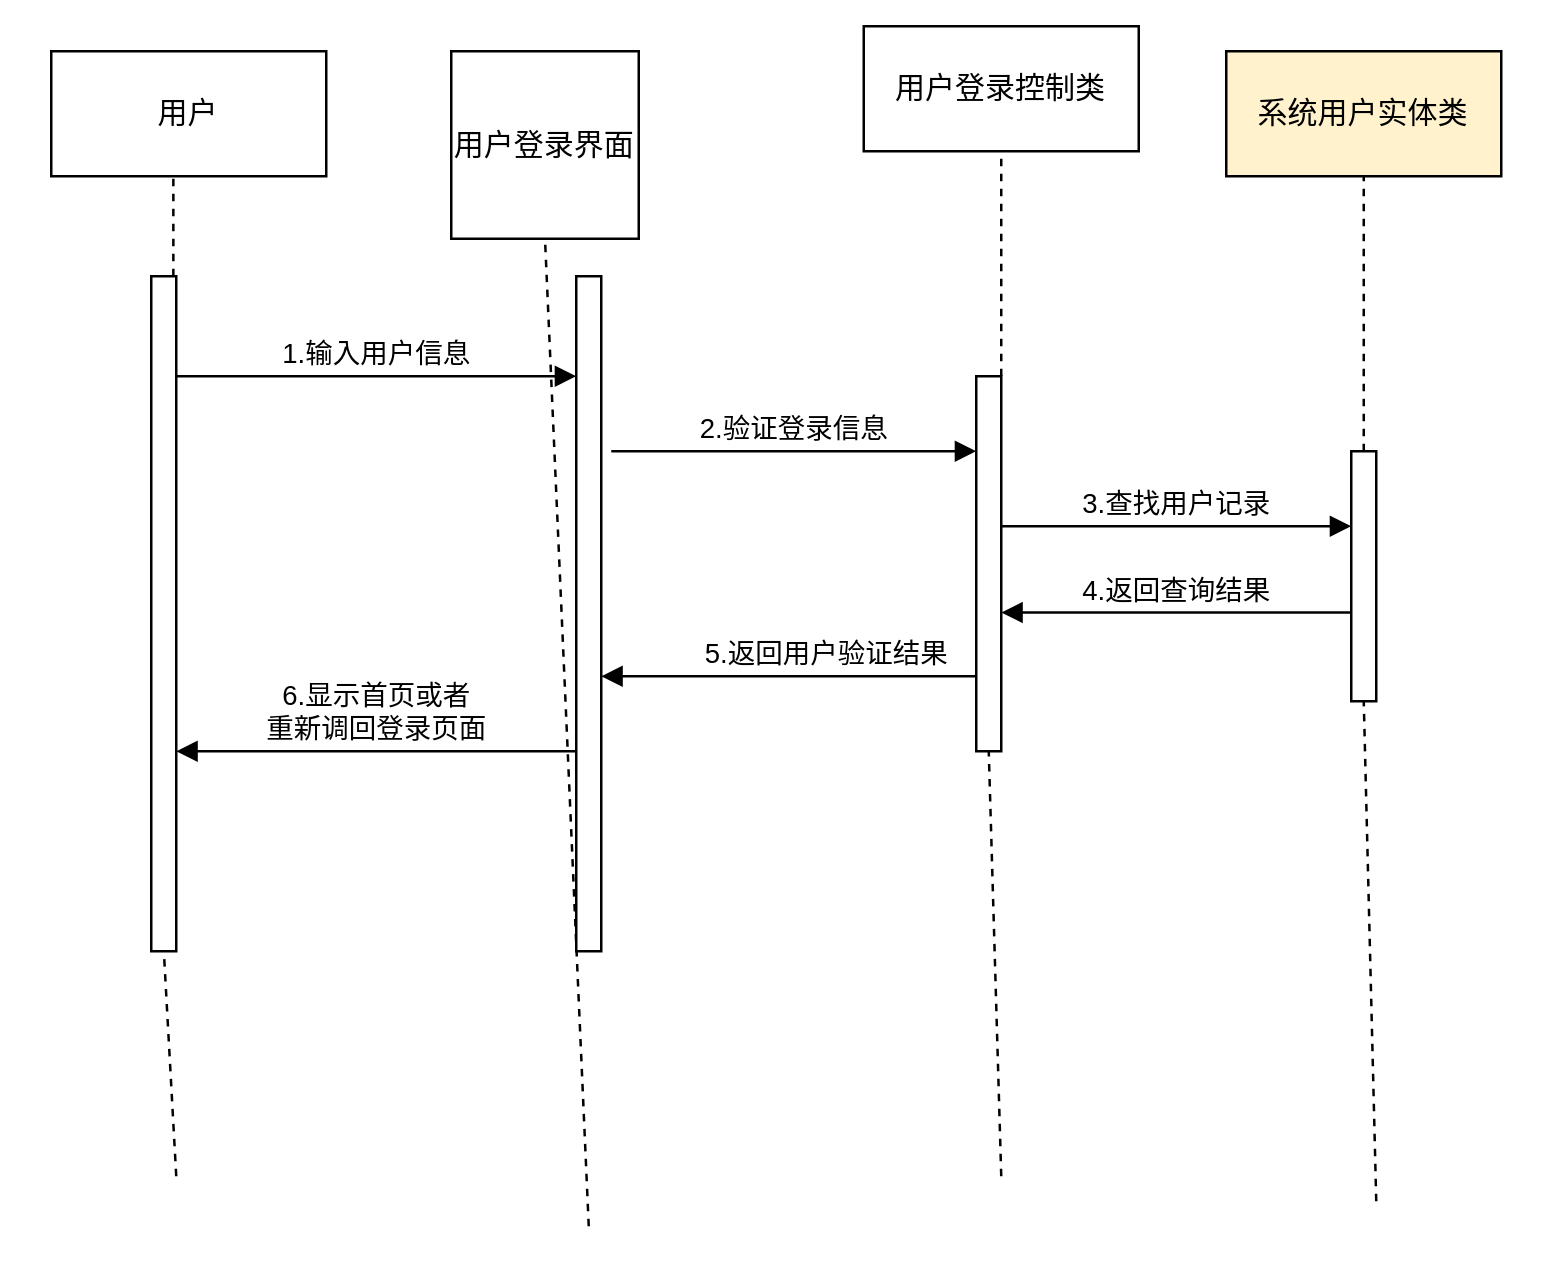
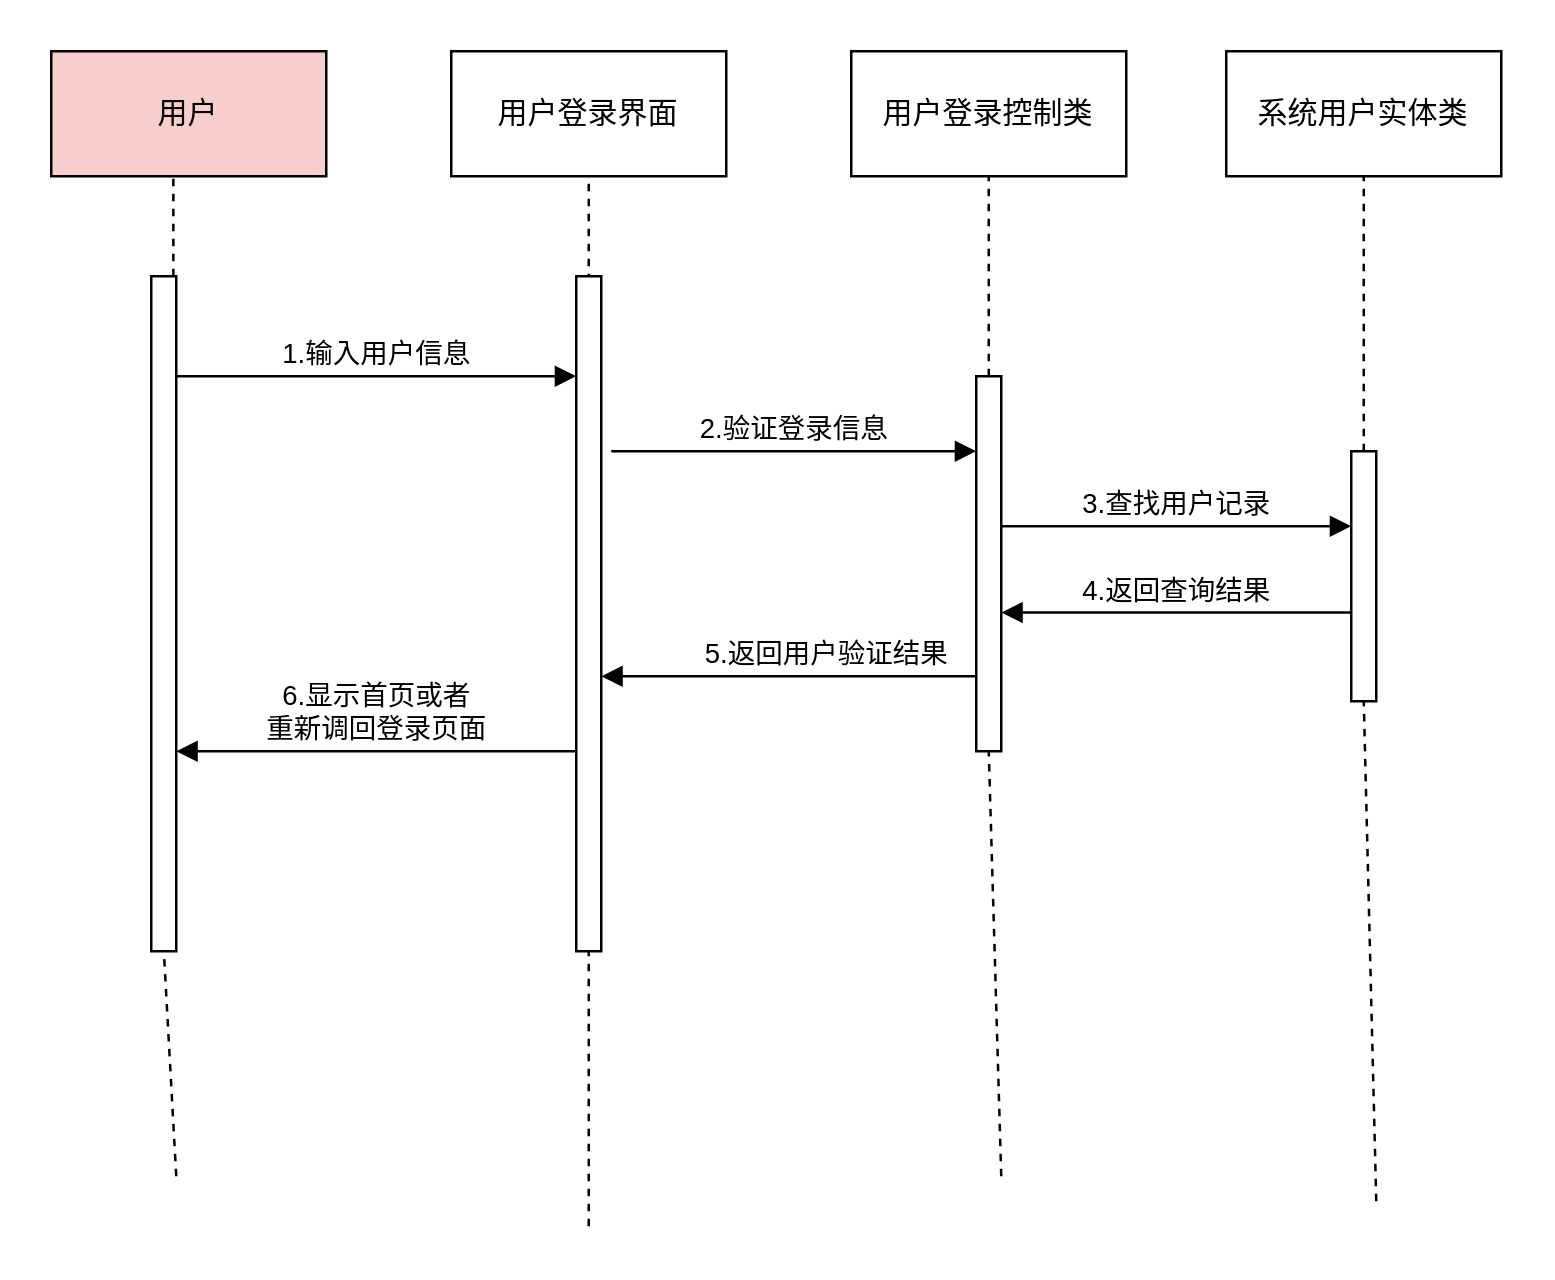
node "用户登录控制类": moved (1001, 89) -> (989, 114)
node "用户": fillcolor #ffffff -> #f8cecc
node "系统用户实体类": fillcolor #fff2cc -> #ffffff
node "用户登录界面": size 188x188 -> 275x125
